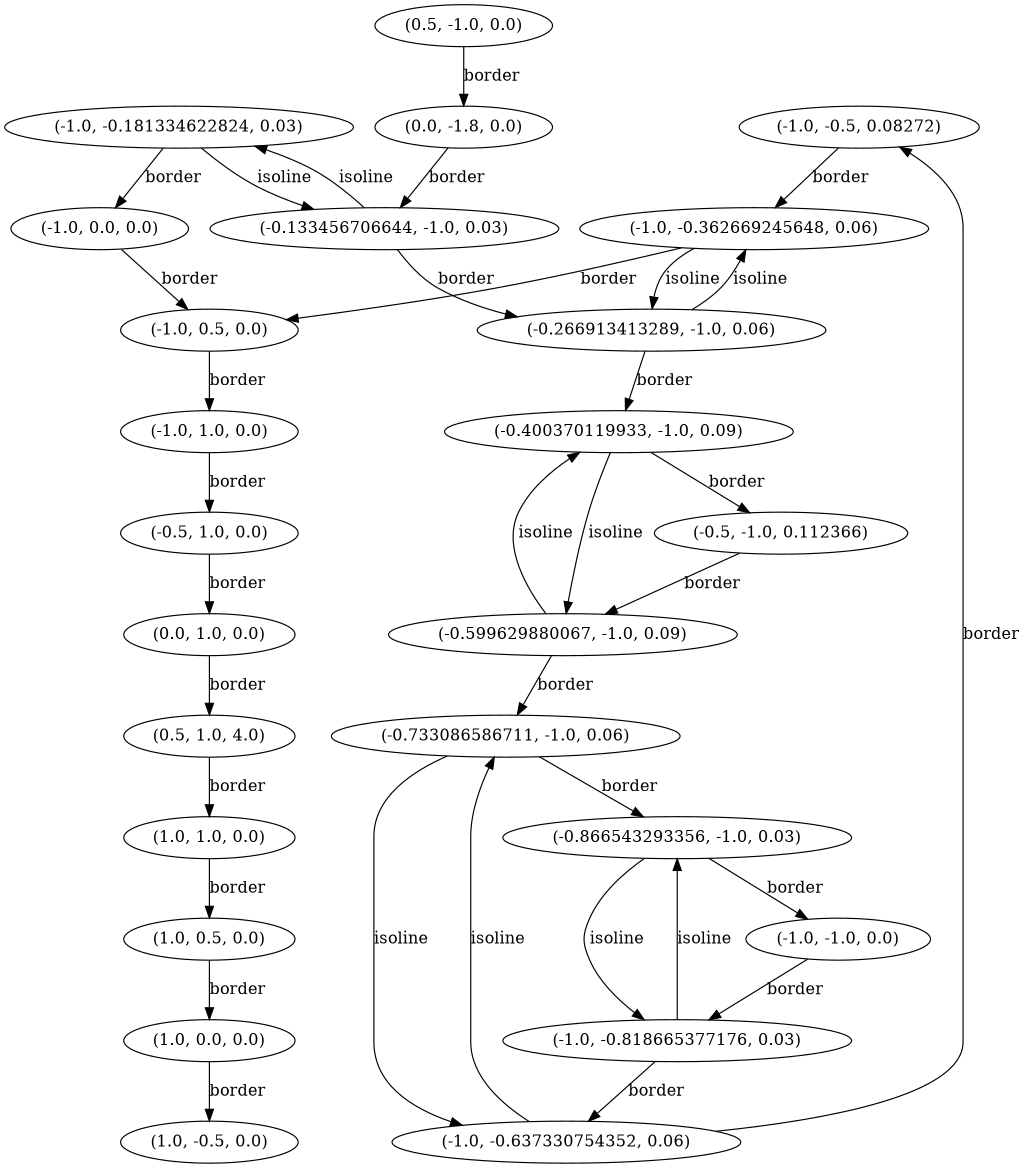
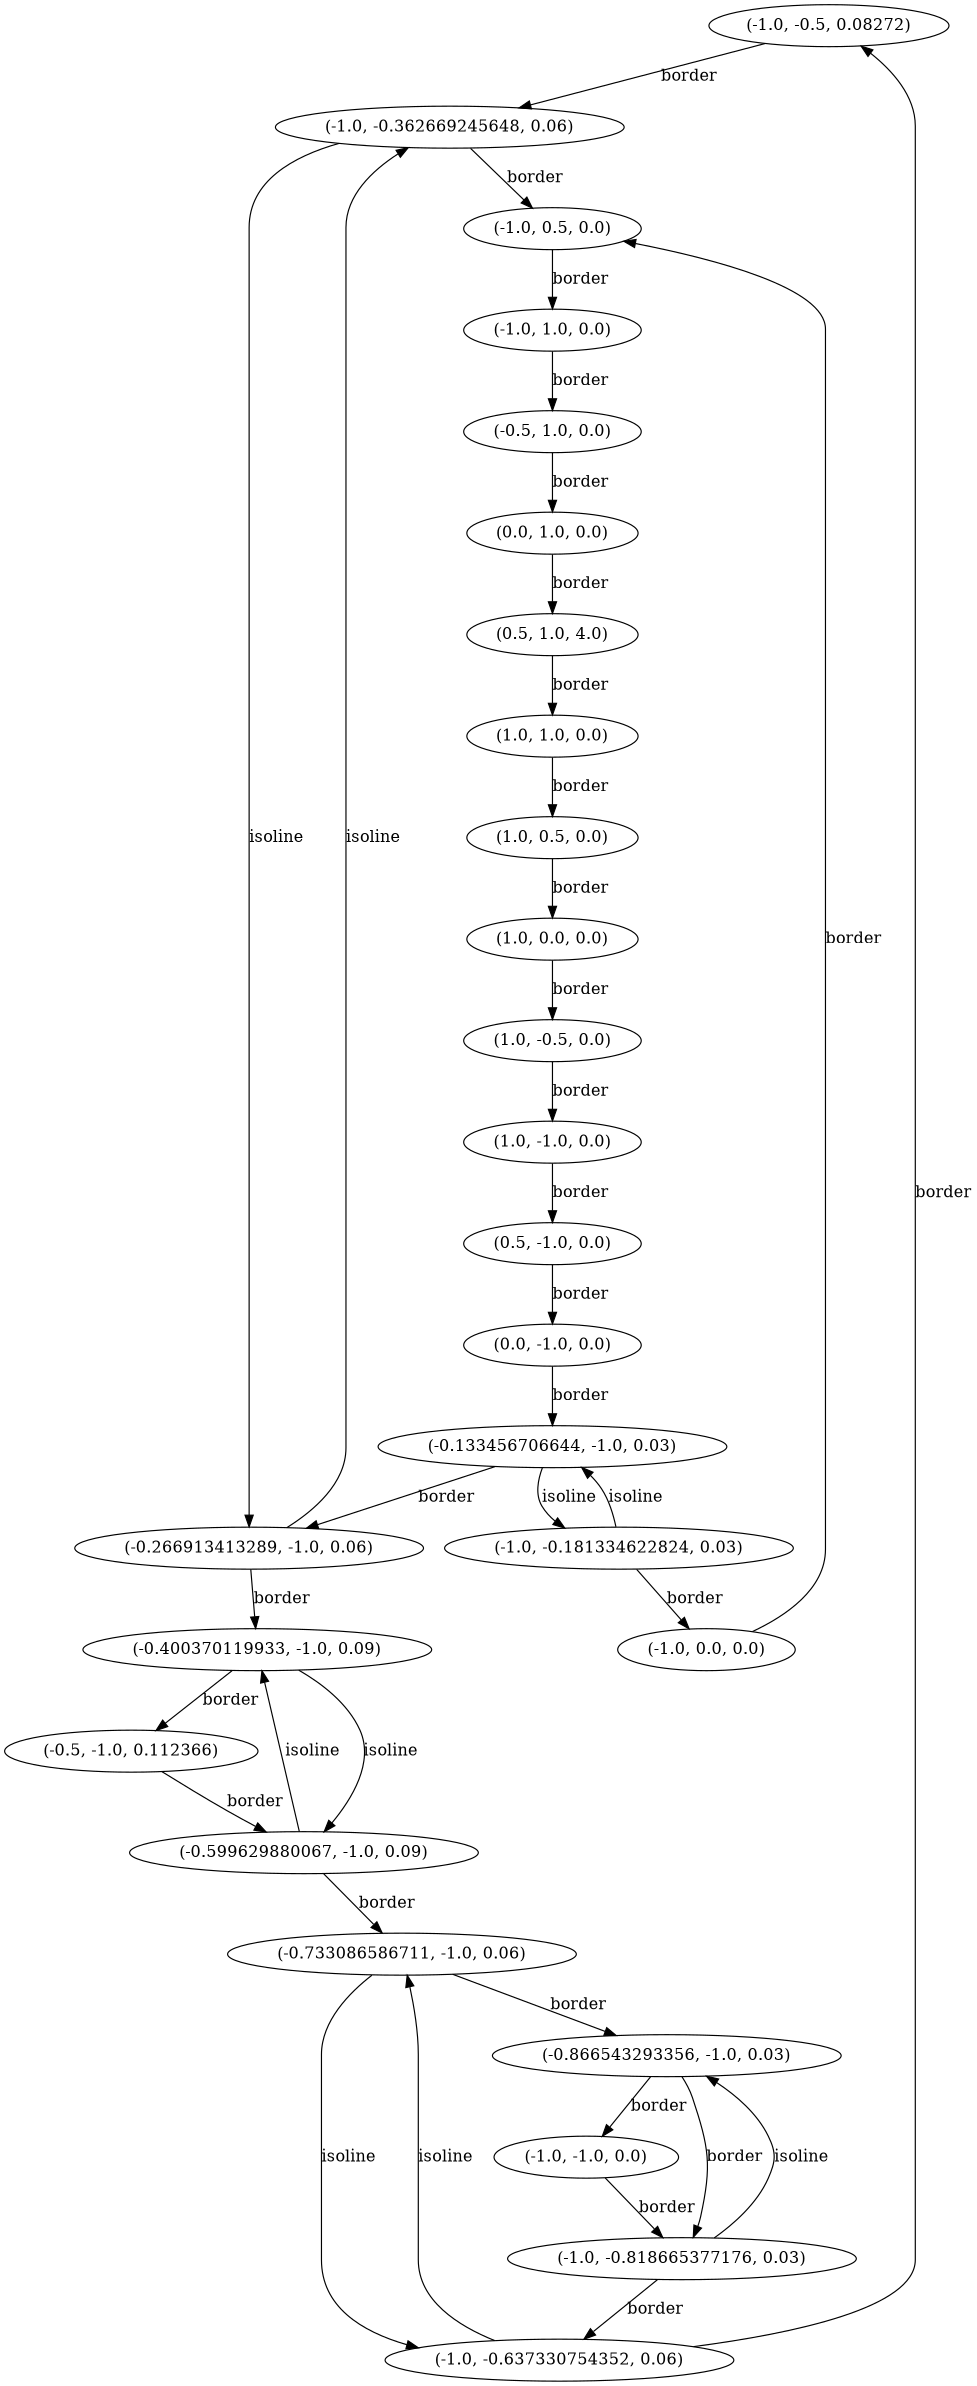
node "(0.0, -1.8, 0.0)": label "(0.0, -1.8, 0.0)" -> "(0.0, -1.0, 0.0)"
edge "(-0.866543293356, -1.0, 0.03)" -> "(-1.0, -0.818665377176, 0.03)": label "isoline" -> "border"
node "(1.0, -1.0, 0.0)": added
